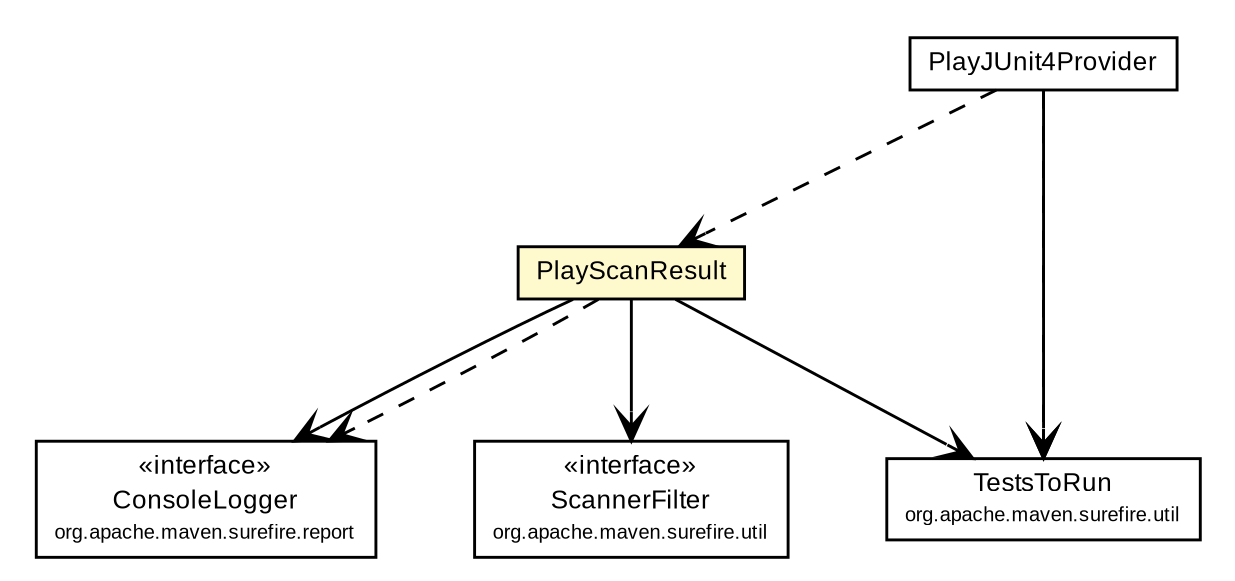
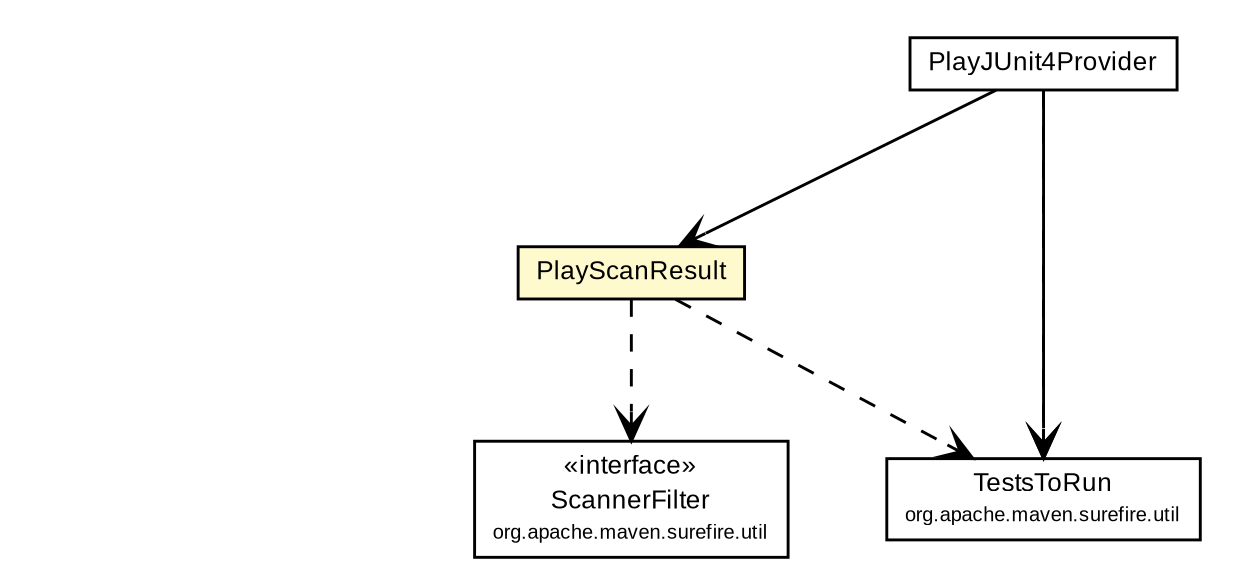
edge "PlayJUnit4Provider" -> "PlayScanResult": style dashed -> solid
edge "PlayScanResult" -> "ScannerFilter": style solid -> dashed
edge "PlayScanResult" -> "TestsToRun": style solid -> dashed
node "ConsoleLogger": removed
